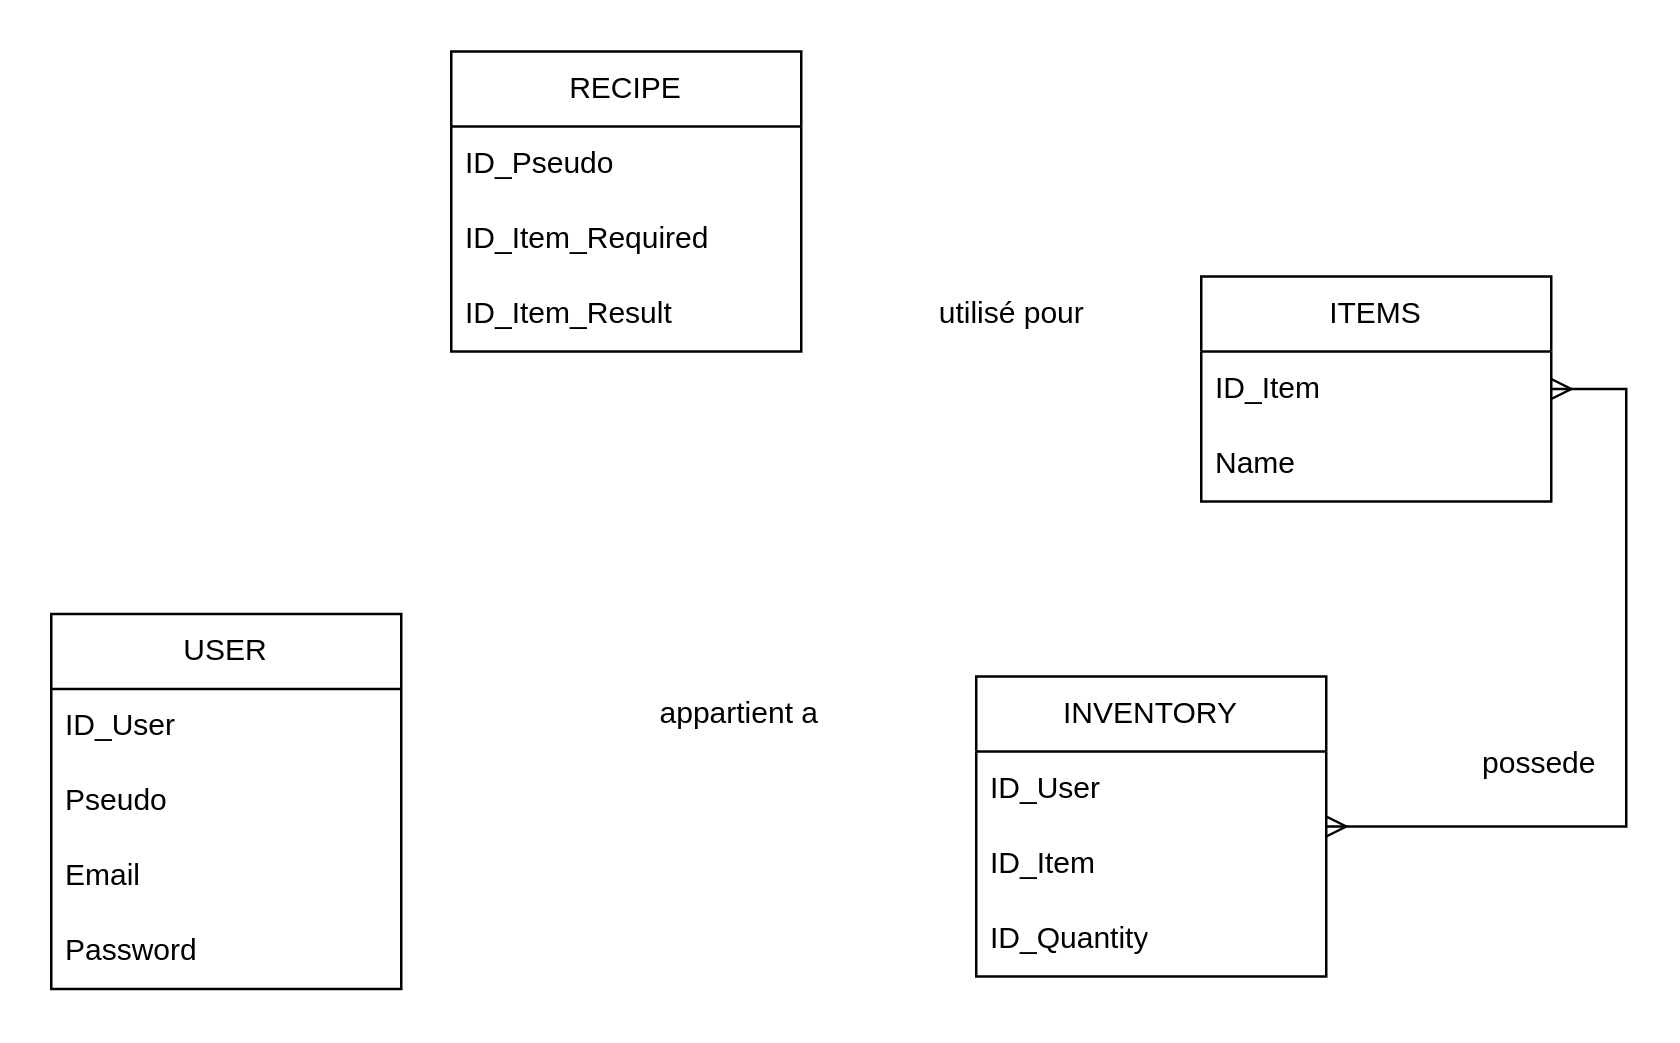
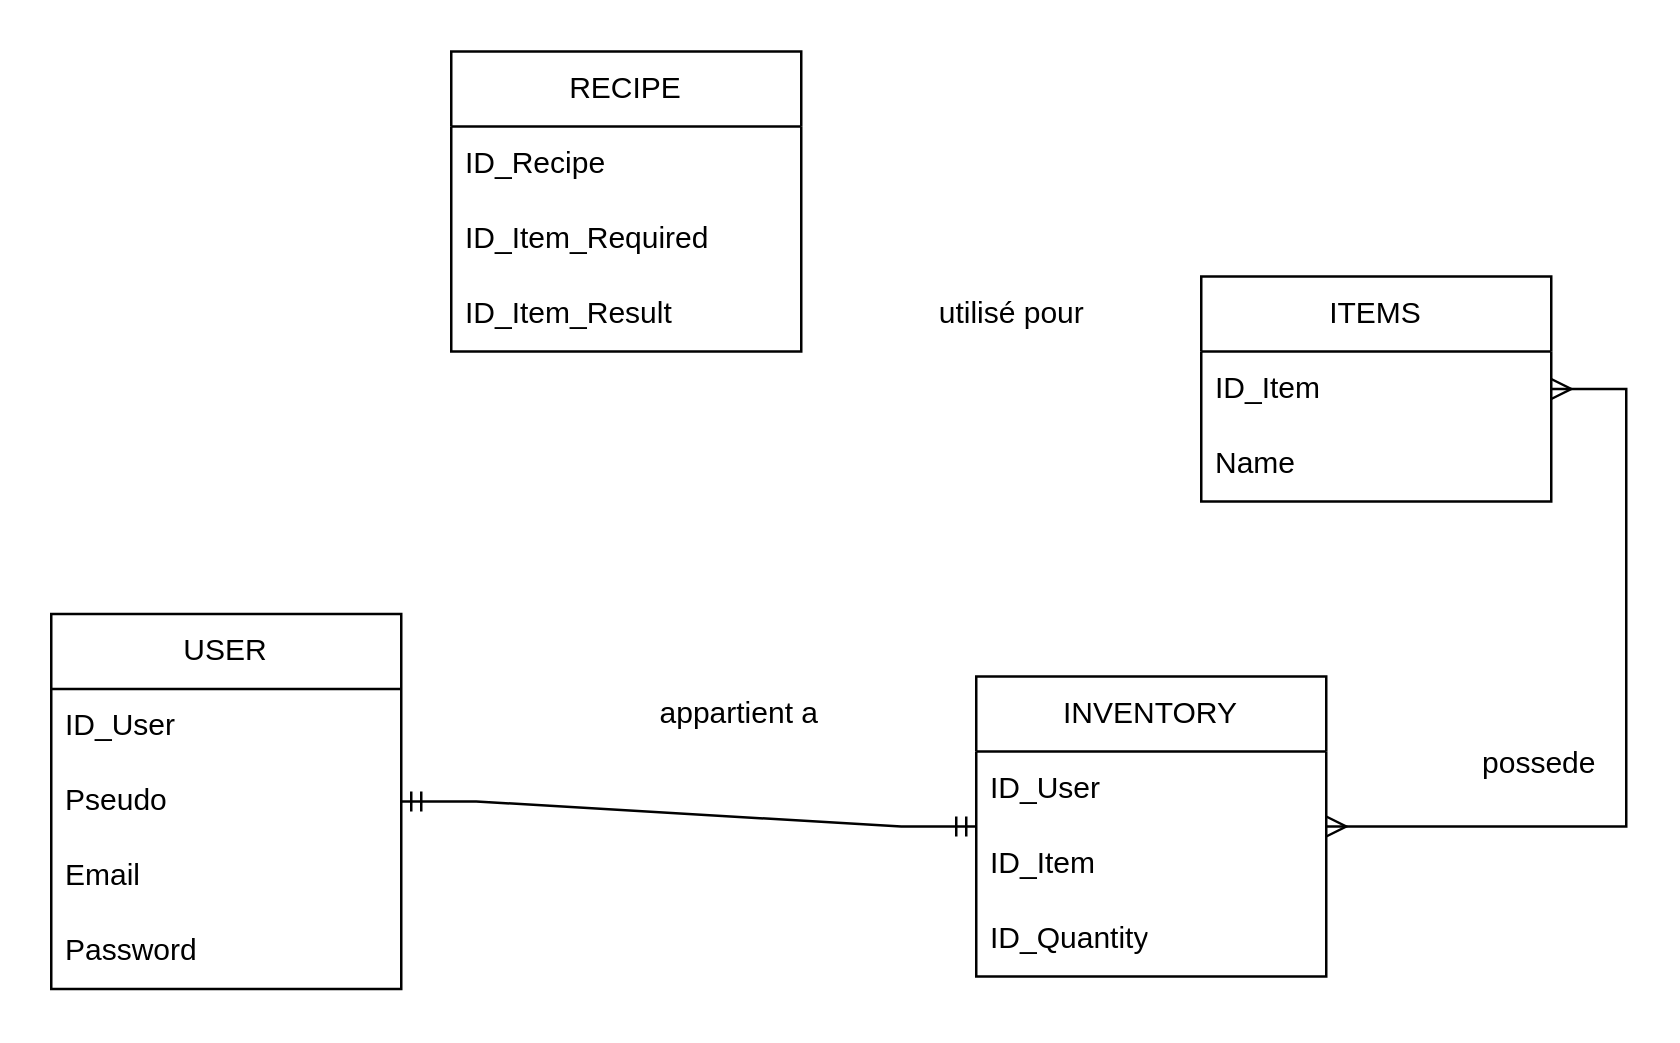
node "ID_Pseudo": label "ID_Pseudo" -> "ID_Recipe"
edge "USER" -- "INVENTORY": added
